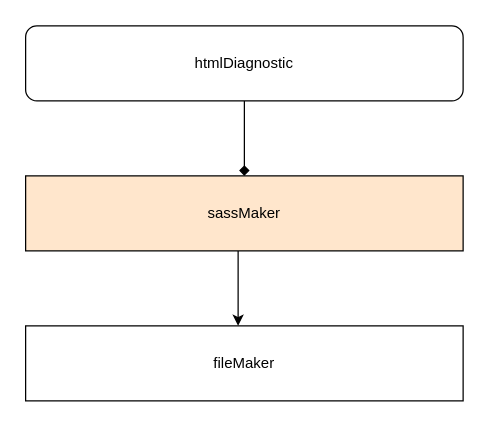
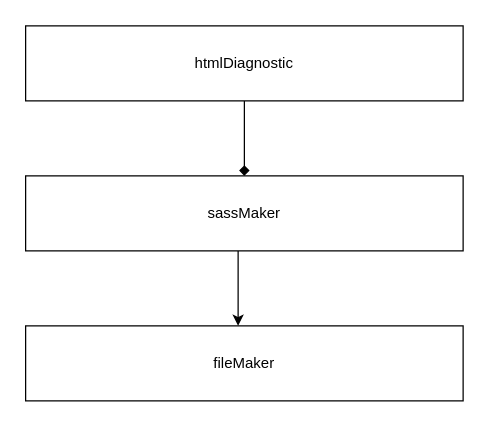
node "htmlDiagnostic": shape rounded rectangle -> rectangle
node "sassMaker": fillcolor #ffe6cc -> #ffffff
